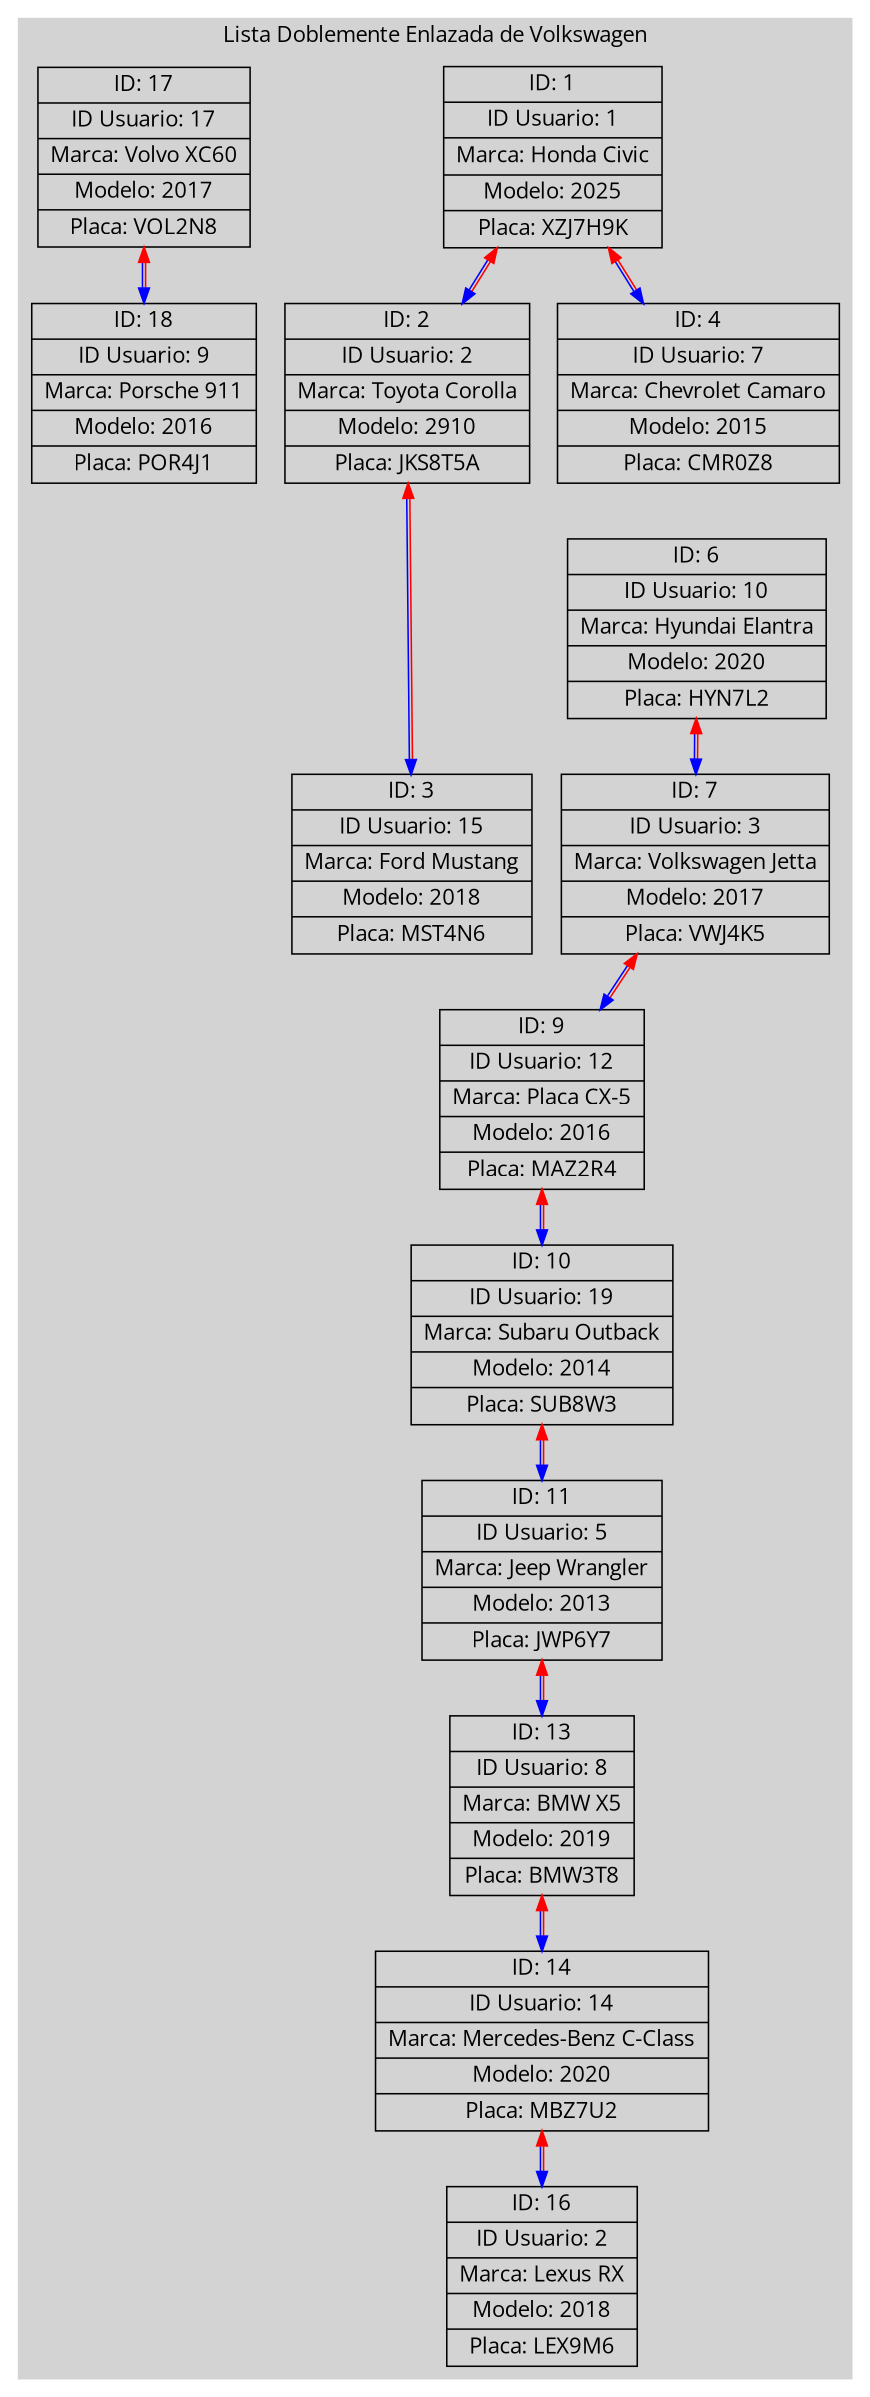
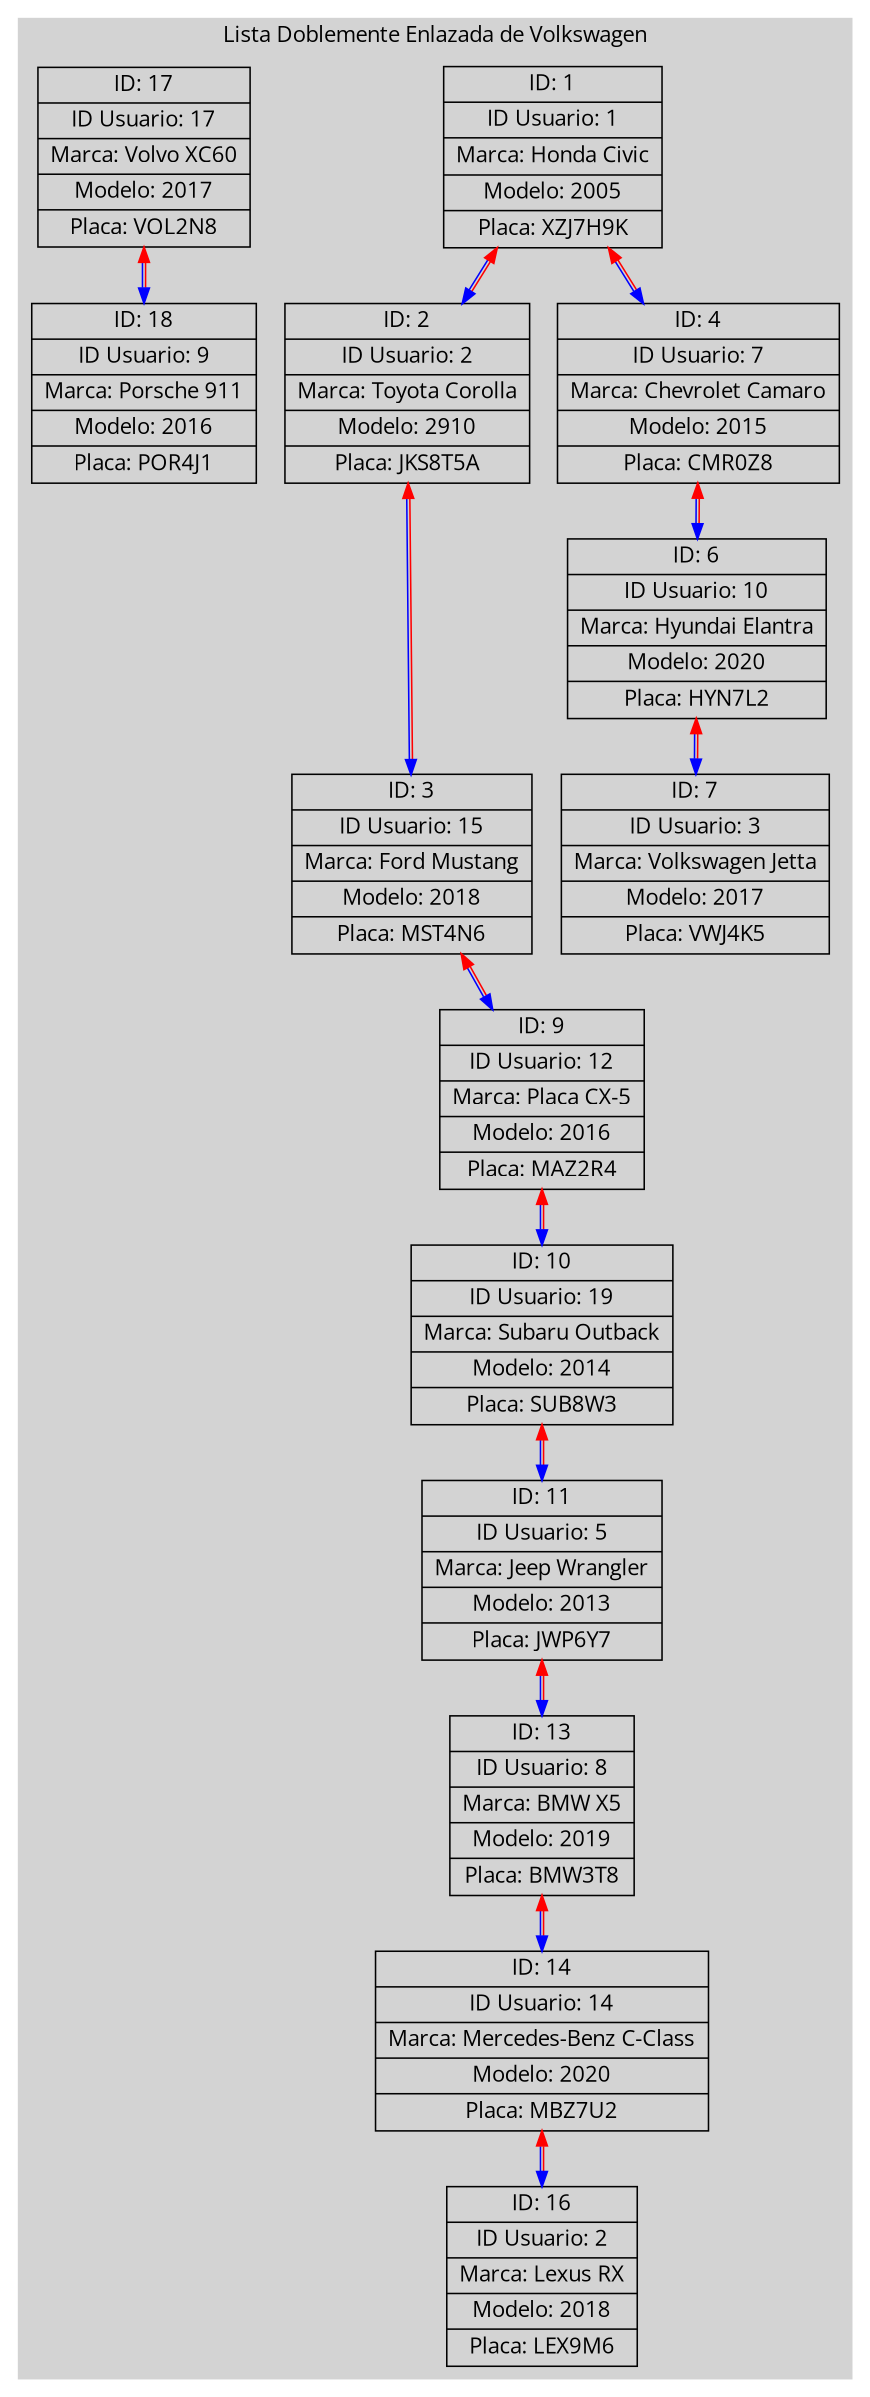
node "ID: 1": text "Modelo: 2025" -> "Modelo: 2005"
edge "ID: 4" -- "ID: 6": added
edge "ID: 7" -- "ID: 9": now "ID: 3" -- "ID: 9"
